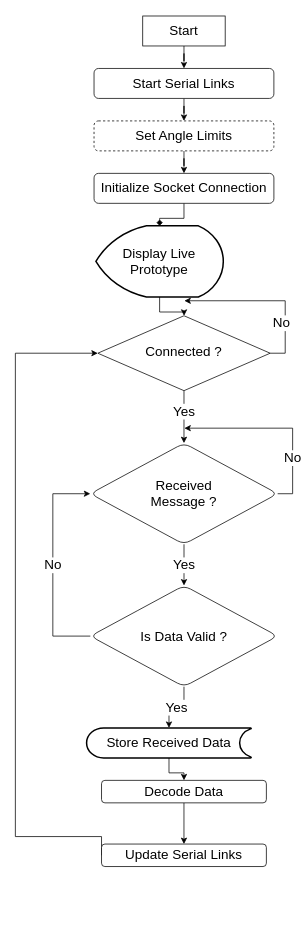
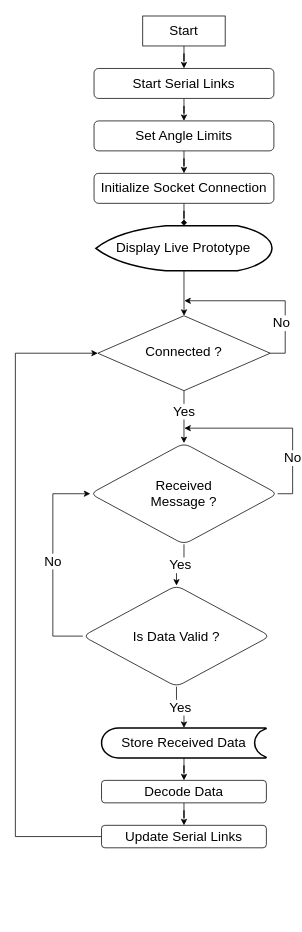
node "Set Angle Limits": style dashed -> solid
node "Display Live Prototype": size 128x71 -> 176x45
node "Is Data Valid ?": moved (184, 636) -> (177, 636)
node "Store Received Data": moved (169, 743) -> (184, 743)
node "Update Serial Links": moved (184, 855) -> (184, 837)
